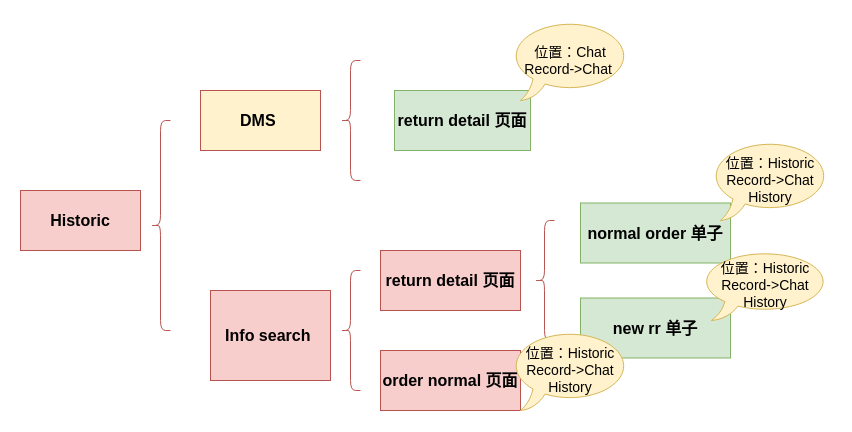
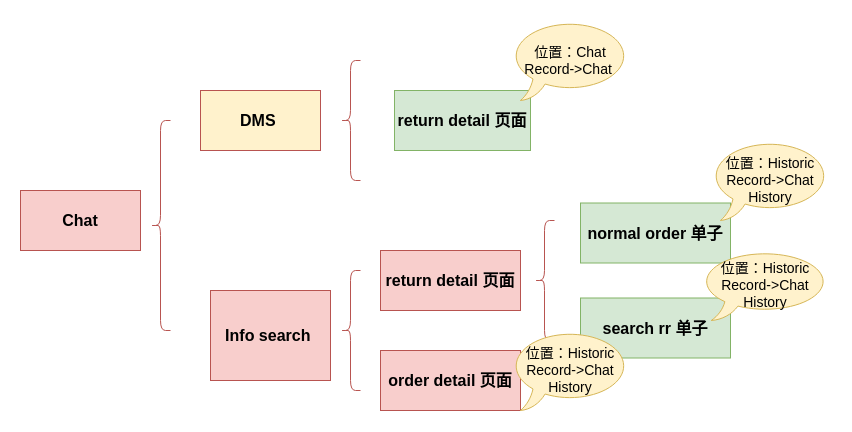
node "Historic": label "Historic" -> "Chat"
node "new rr 单子": label "new rr 单子" -> "search rr 单子"
node "order normal 页面": label "order normal 页面" -> "order detail 页面"
